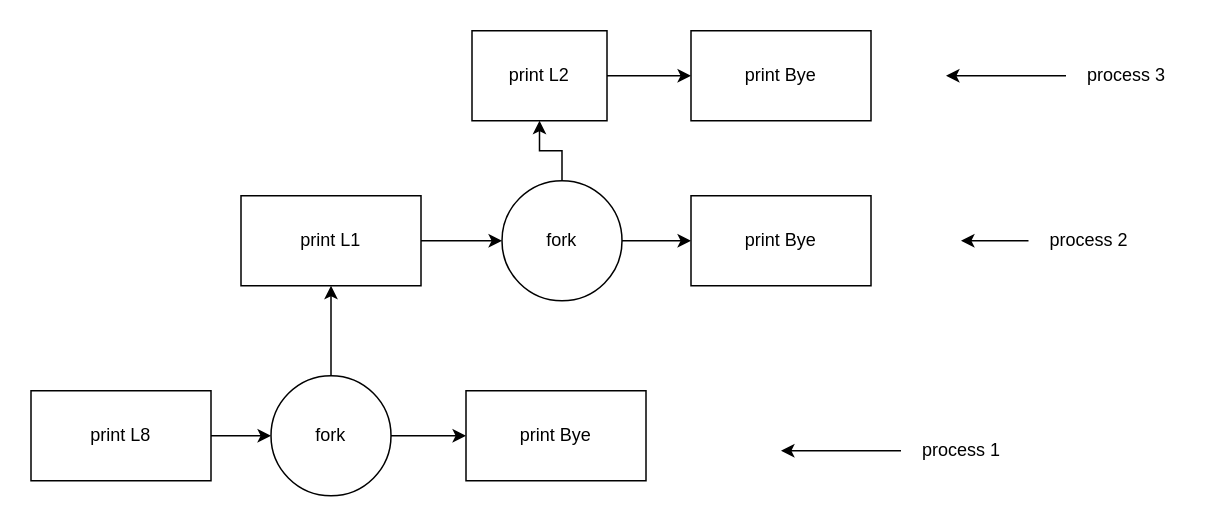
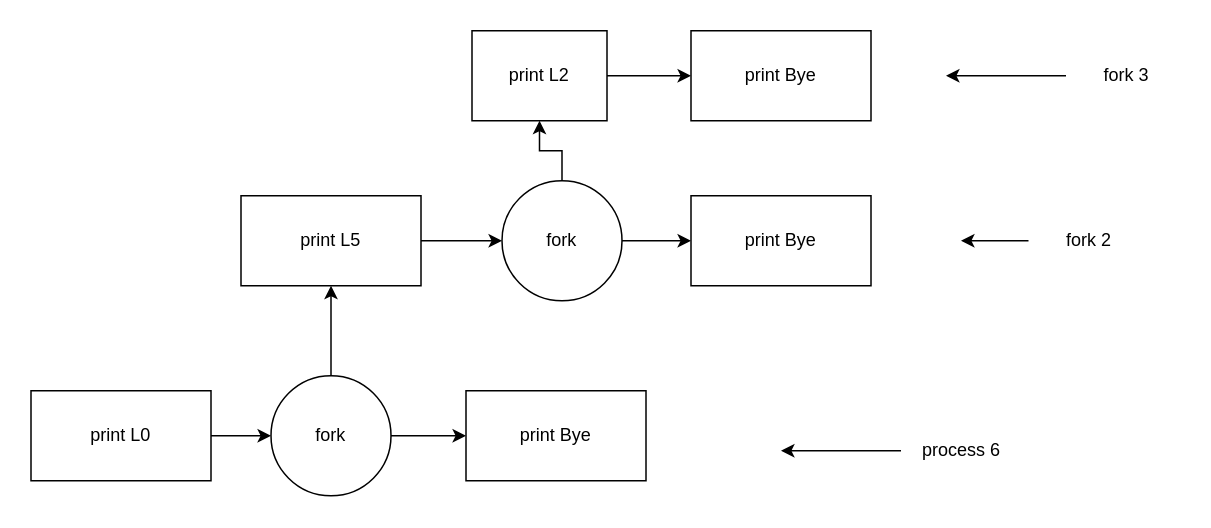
node "process 3": label "process 3" -> "fork 3"
node "print L1": label "print L1" -> "print L5"
node "process 2": label "process 2" -> "fork 2"
node "print L8": label "print L8" -> "print L0"
node "process 1": label "process 1" -> "process 6"
